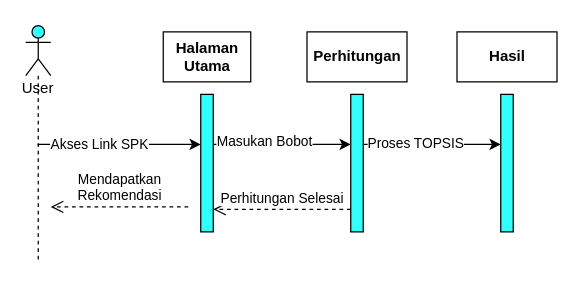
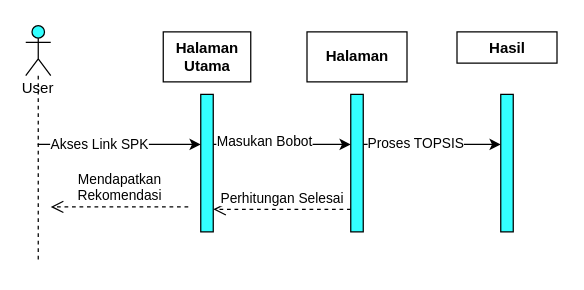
node "Perhitungan": label "Perhitungan" -> "Halaman"
node "Hasil": size 100x50 -> 100x31
